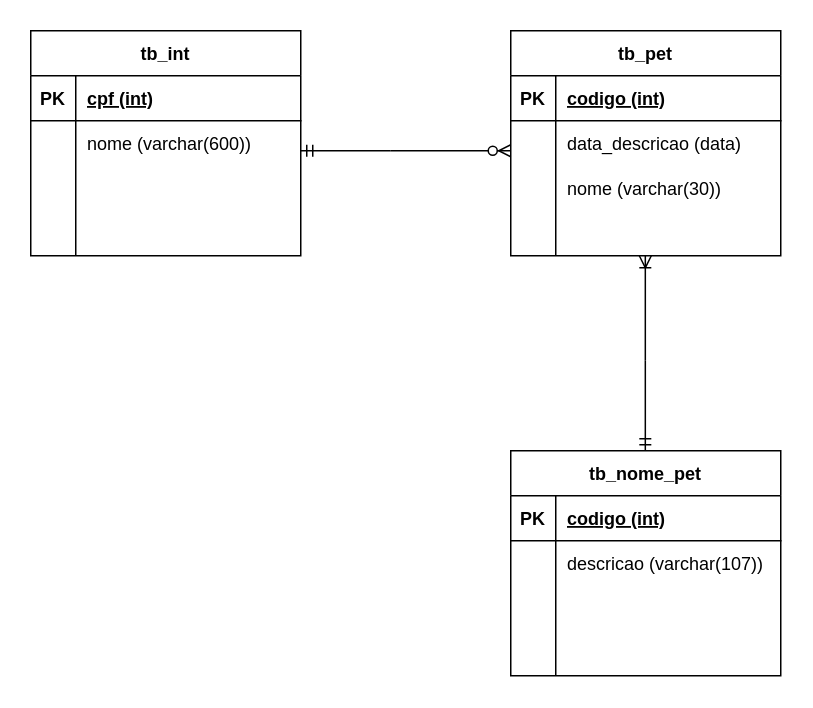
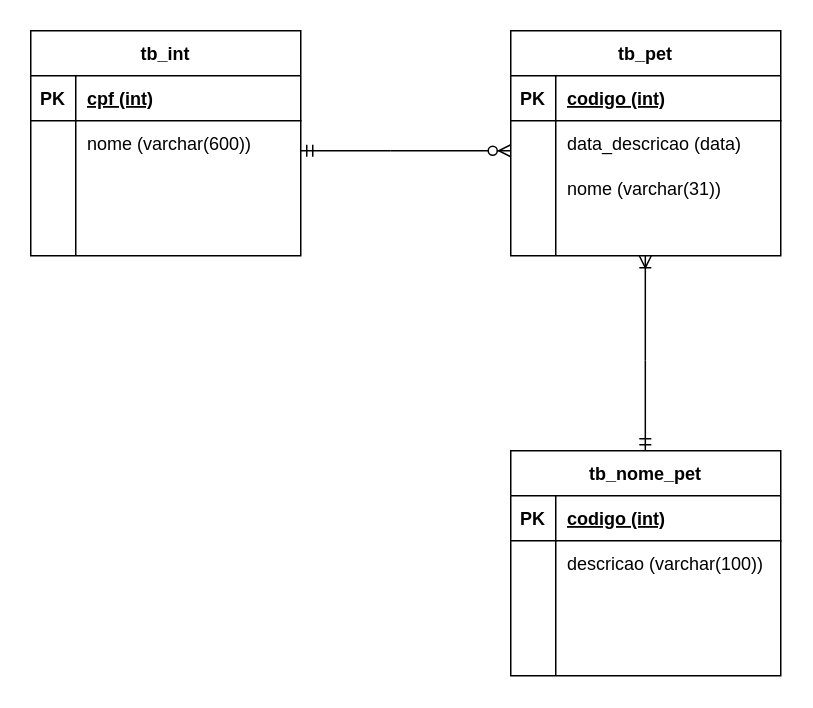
node "nome (varchar(30))": label "nome (varchar(30))" -> "nome (varchar(31))"
node "descricao (varchar(107))": label "descricao (varchar(107))" -> "descricao (varchar(100))"
